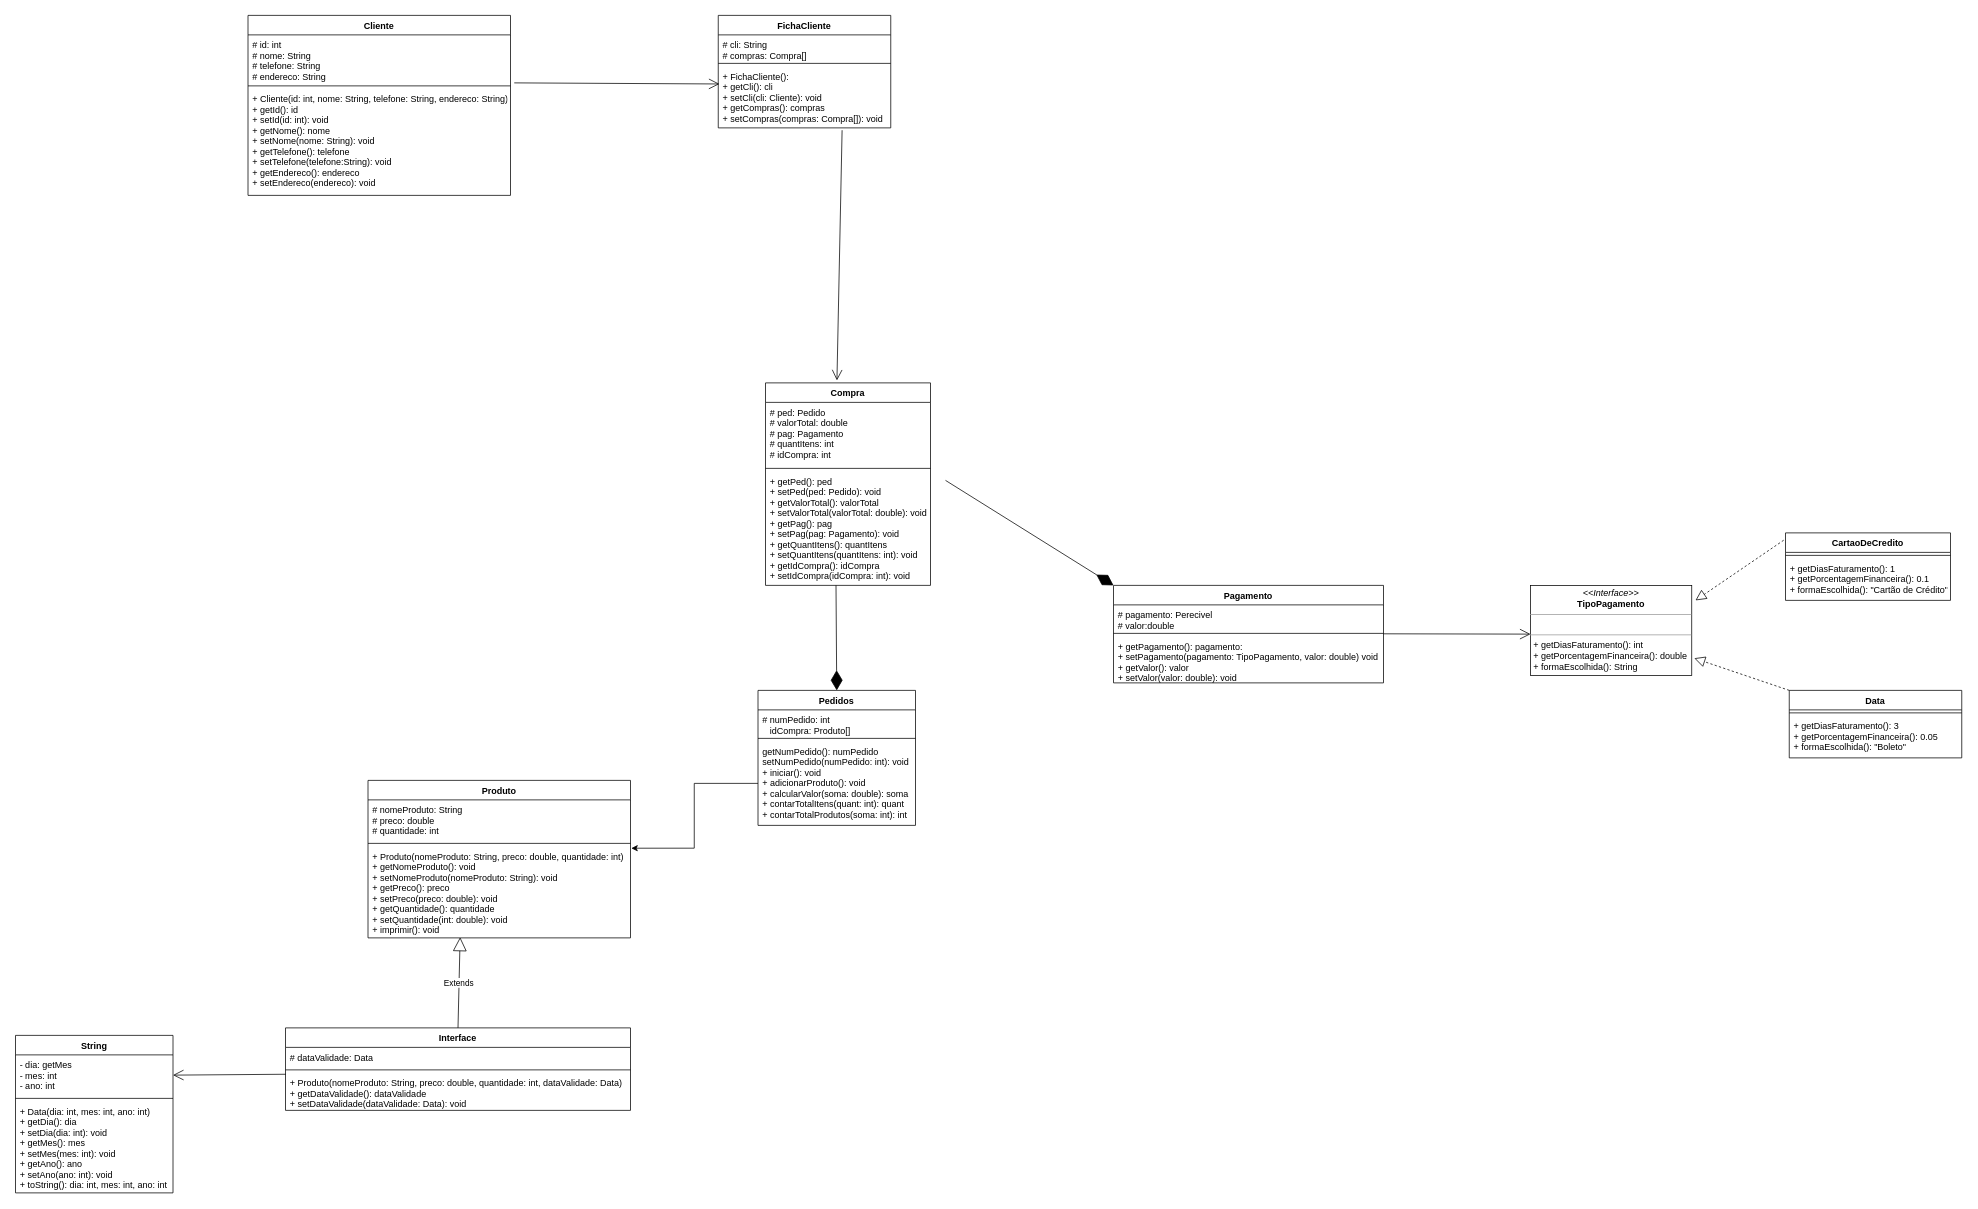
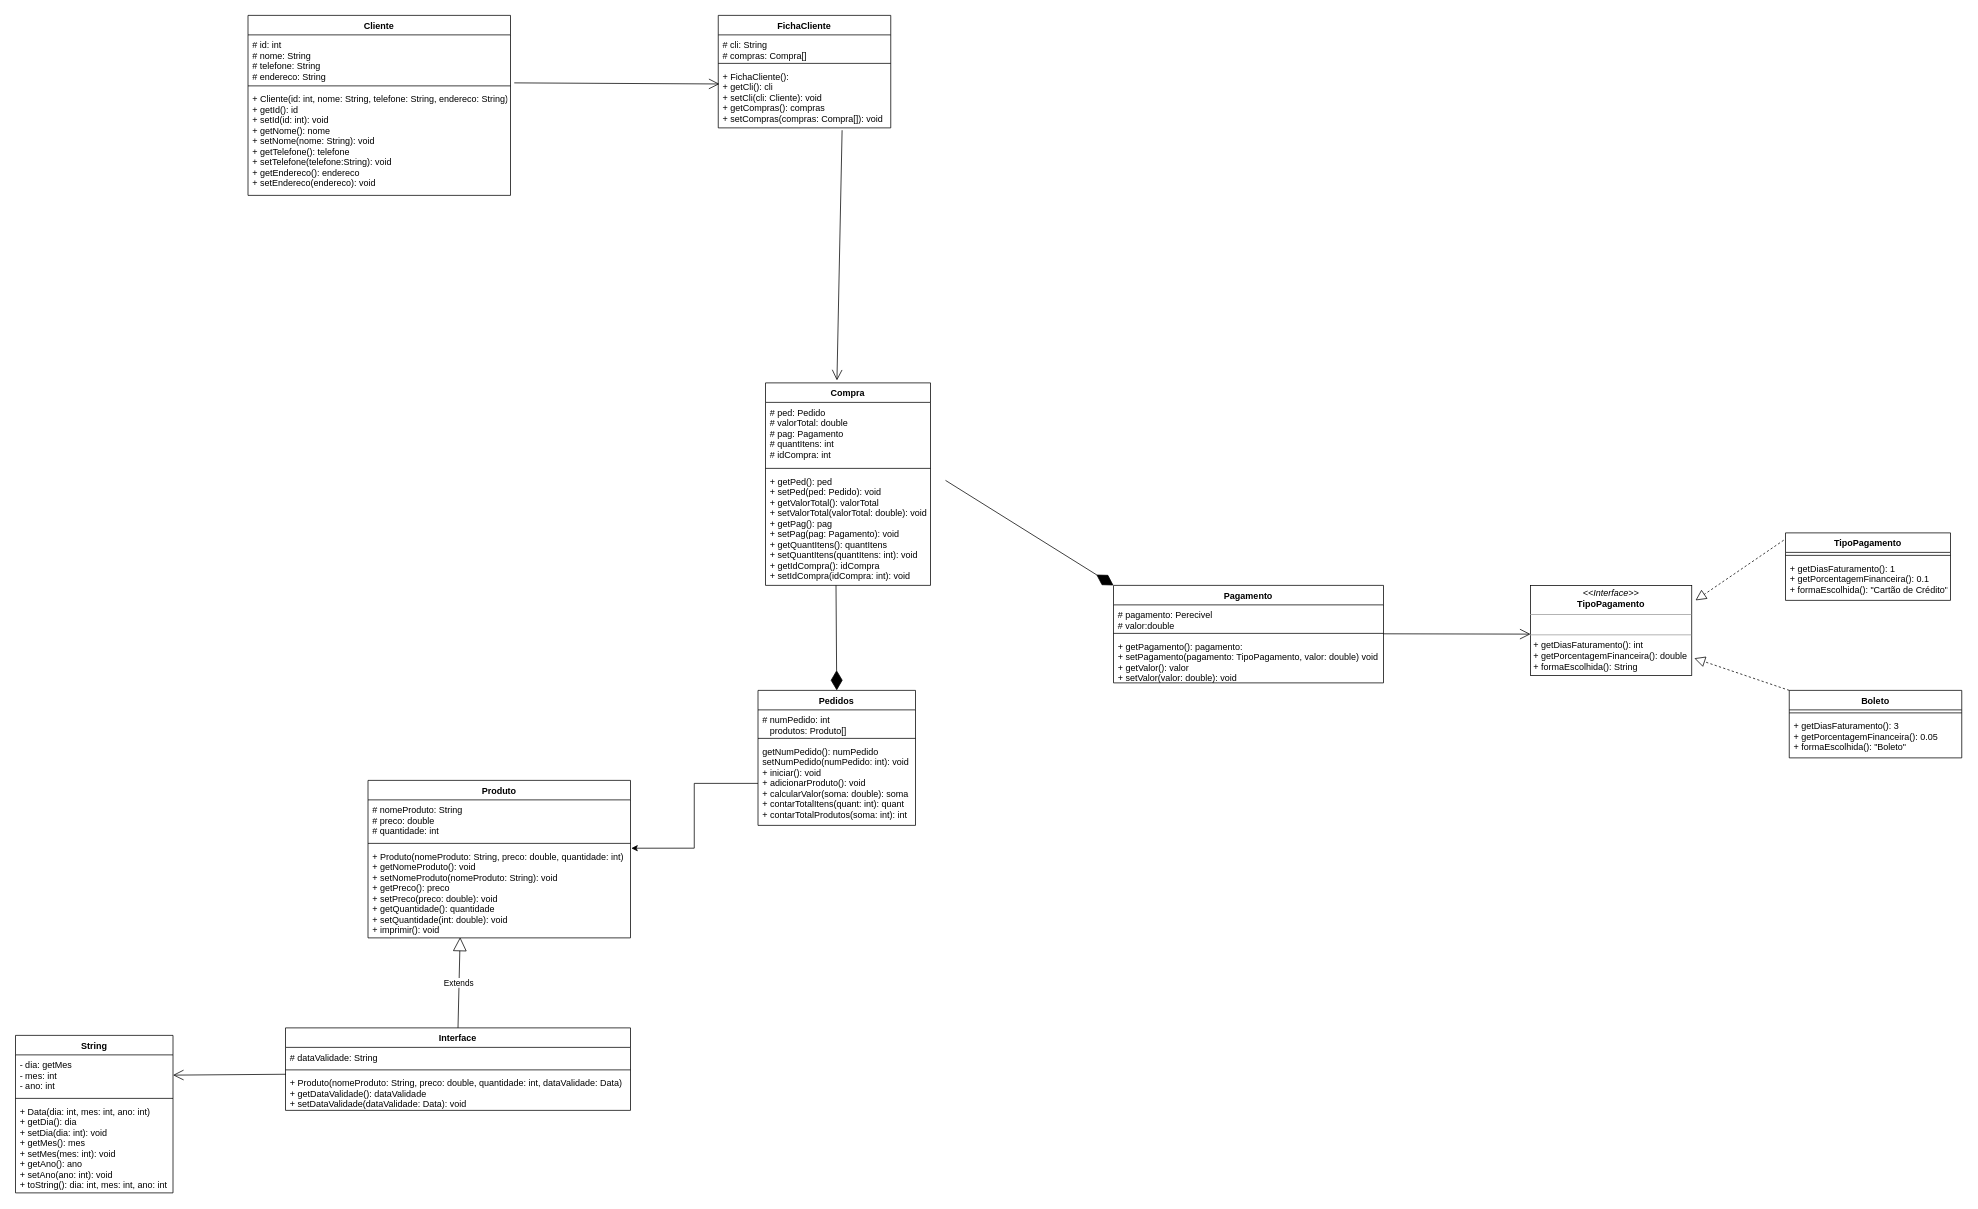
node "CartaoDeCredito": label "CartaoDeCredito" -> "TipoPagamento"
node "Data": label "Data" -> "Boleto"
node "# numPedido: int idCompra: Produto[]": label "# numPedido: int idCompra: Produto[]" -> "# numPedido: int produtos: Produto[]"
node "# dataValidade: Data": label "# dataValidade: Data" -> "# dataValidade: String"
